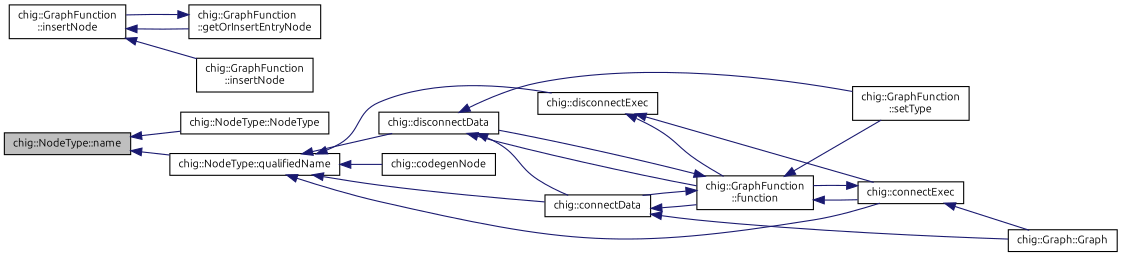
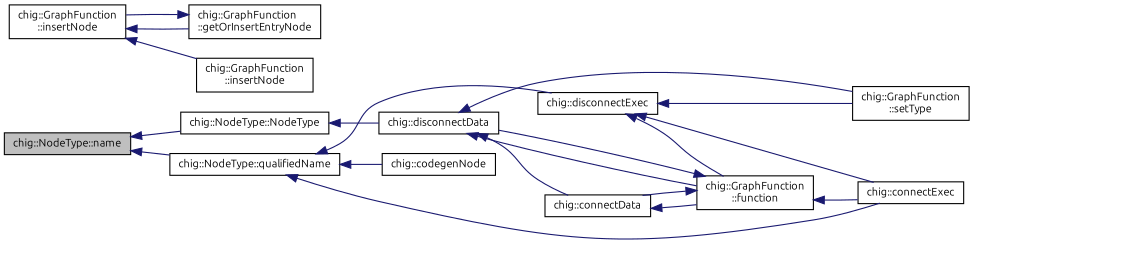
edge "chig::disconnectData" -> "chig::NodeType::qualifiedName": now "chig::disconnectData" -> "chig::NodeType::NodeType"
edge "chig::GraphFunction ::setType" -> "chig::GraphFunction ::function": now "chig::GraphFunction ::setType" -> "chig::disconnectExec"
edge "chig::GraphFunction ::function" -> "chig::connectExec": removed
edge "chig::connectData" -> "chig::NodeType::qualifiedName": removed
node "chig::Graph::Graph": removed
